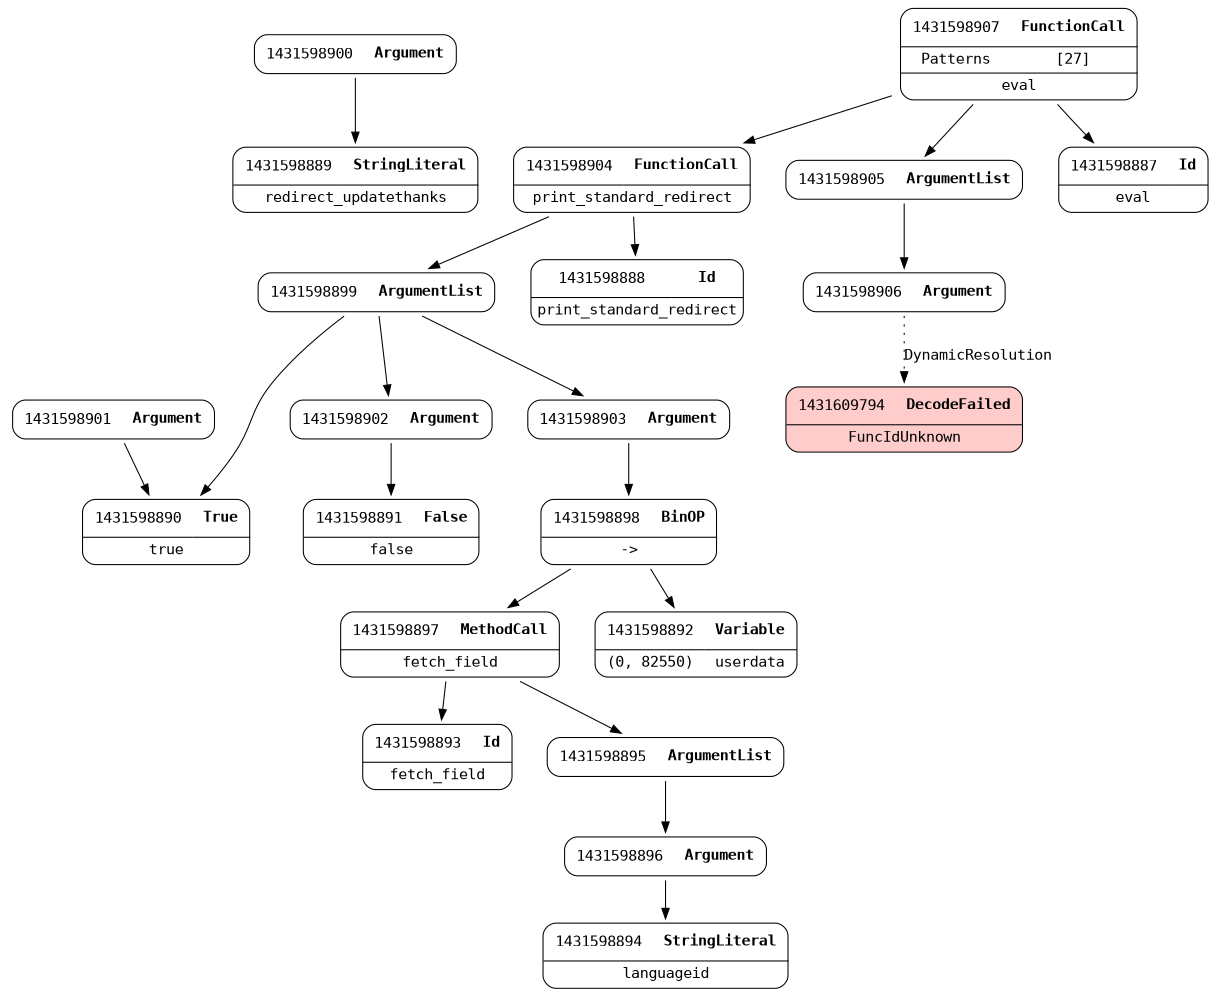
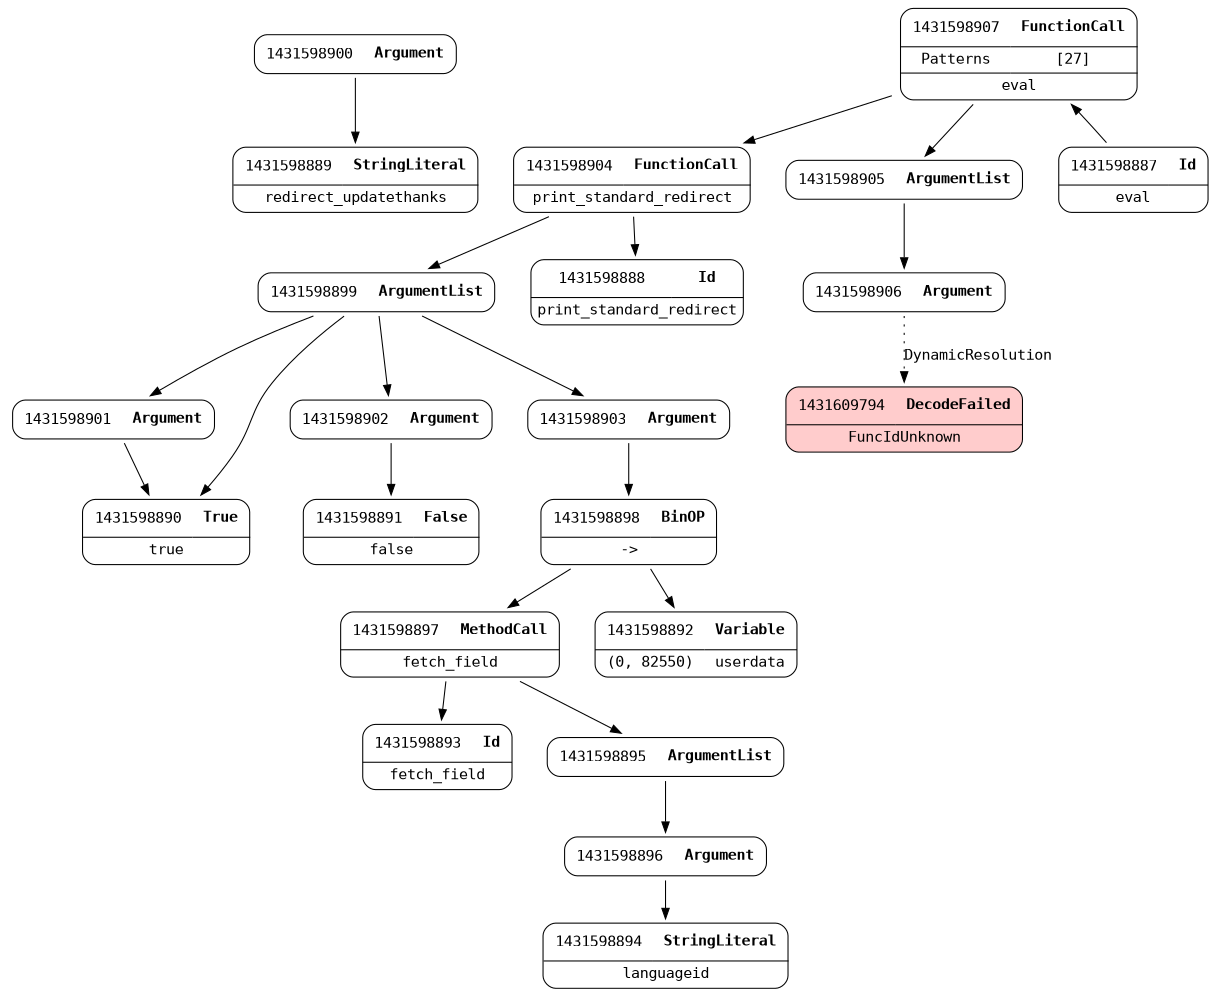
edge "1431598907" -> "1431598887": reversed
edge "1431598899" -> "1431598901": added
